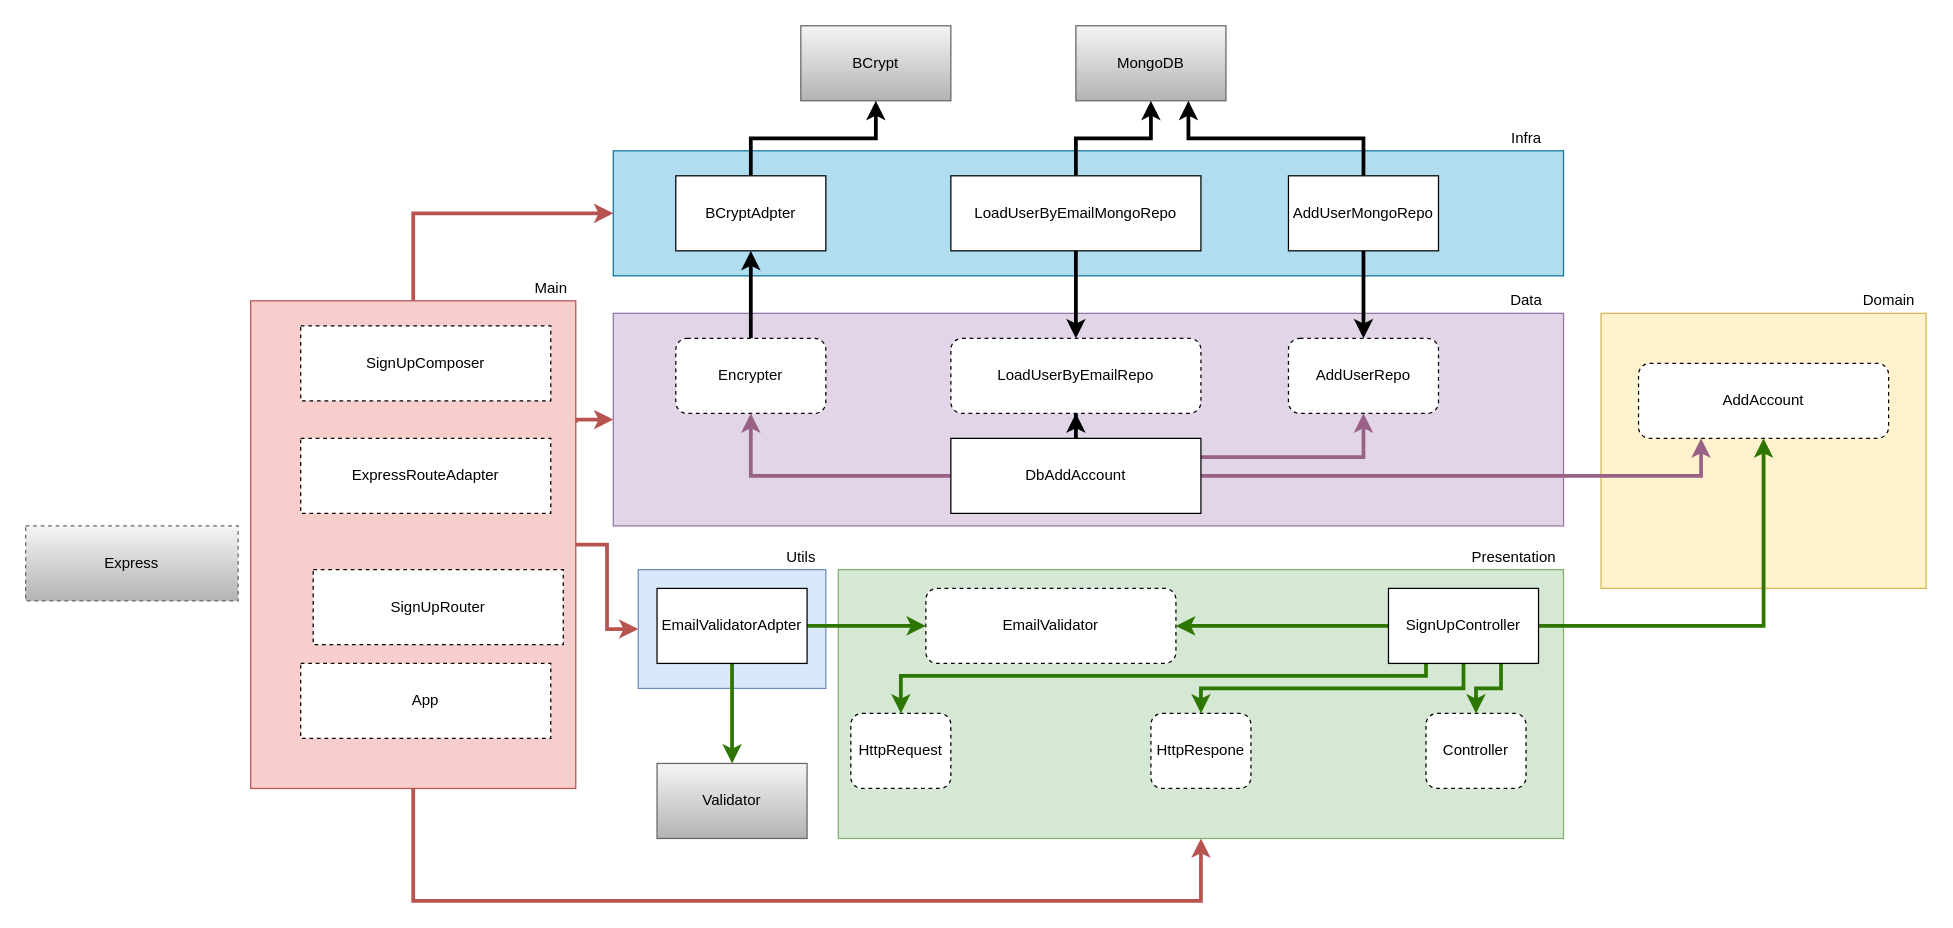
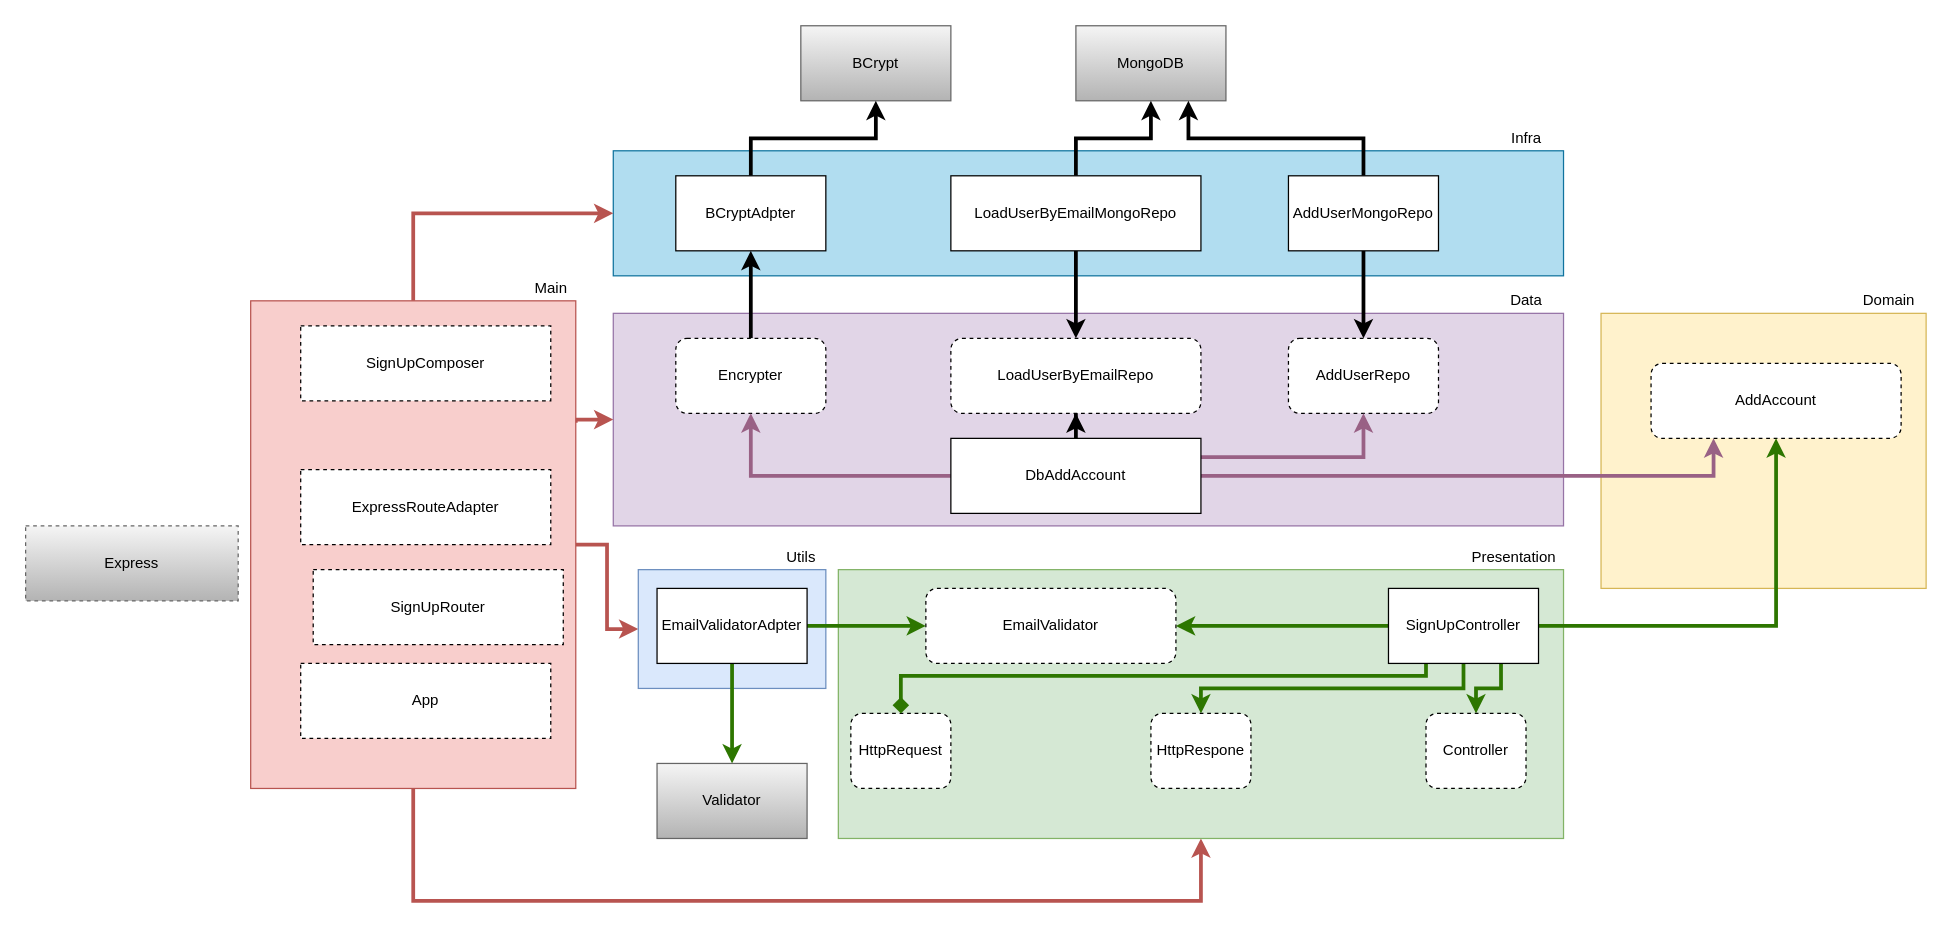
node "AddAccount": moved (1763, 401) -> (1776, 401)
node "ExpressRouteAdapter": moved (426, 476) -> (426, 507)
edge "SignUpController" -> "HttpRequest": arrowhead classic -> diamond
